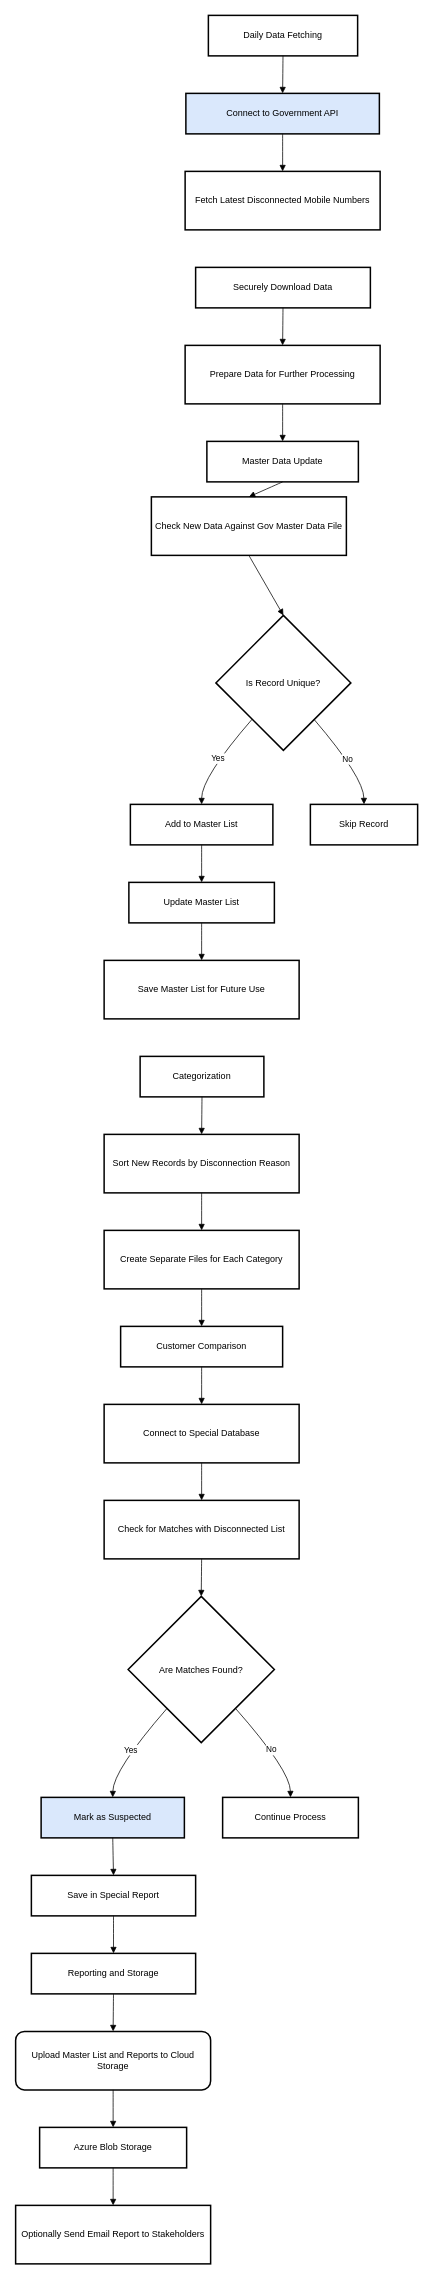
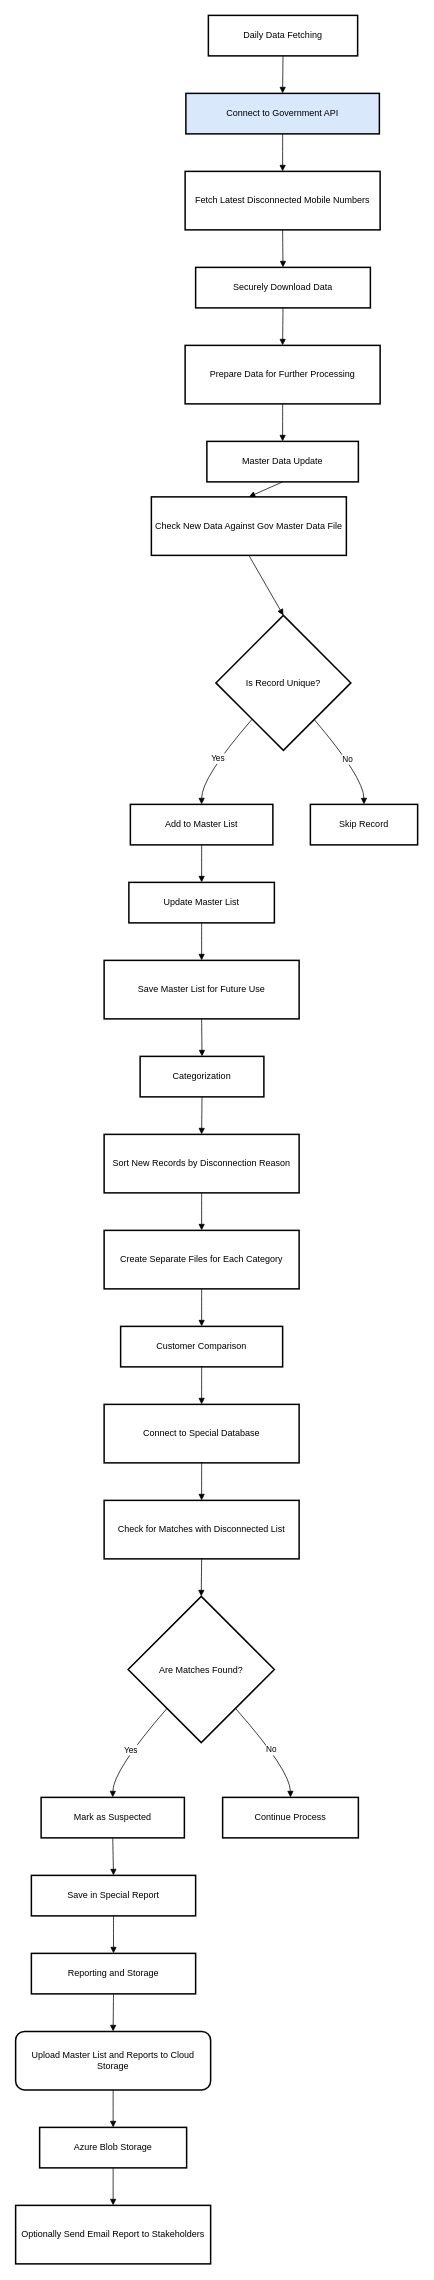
edge "Fetch Latest Disconnected Mobile Numbers" -> "Securely Download Data": added
edge "Save Master List for Future Use" -> "Categorization": added
node "Mark as Suspected": fillcolor #dae8fc -> #ffffff
